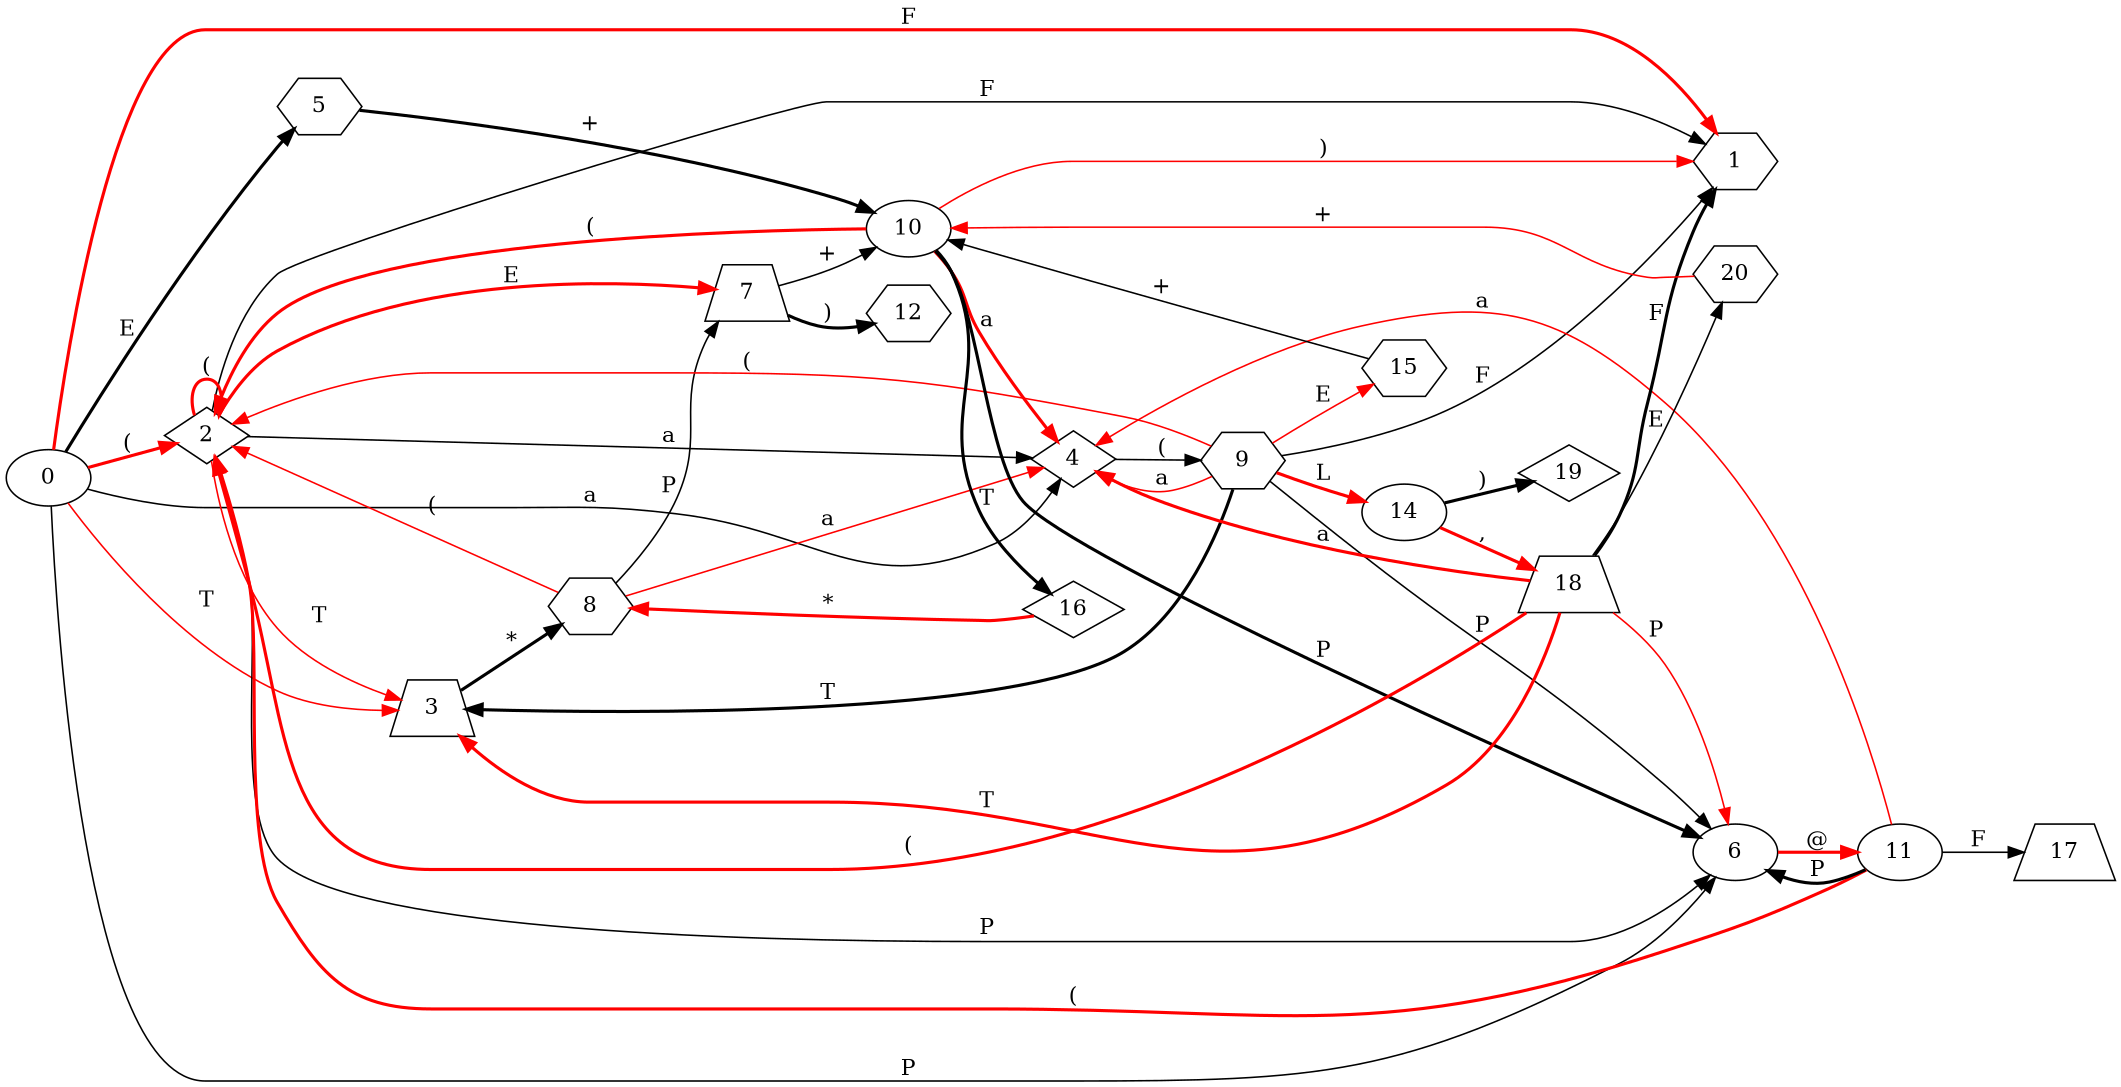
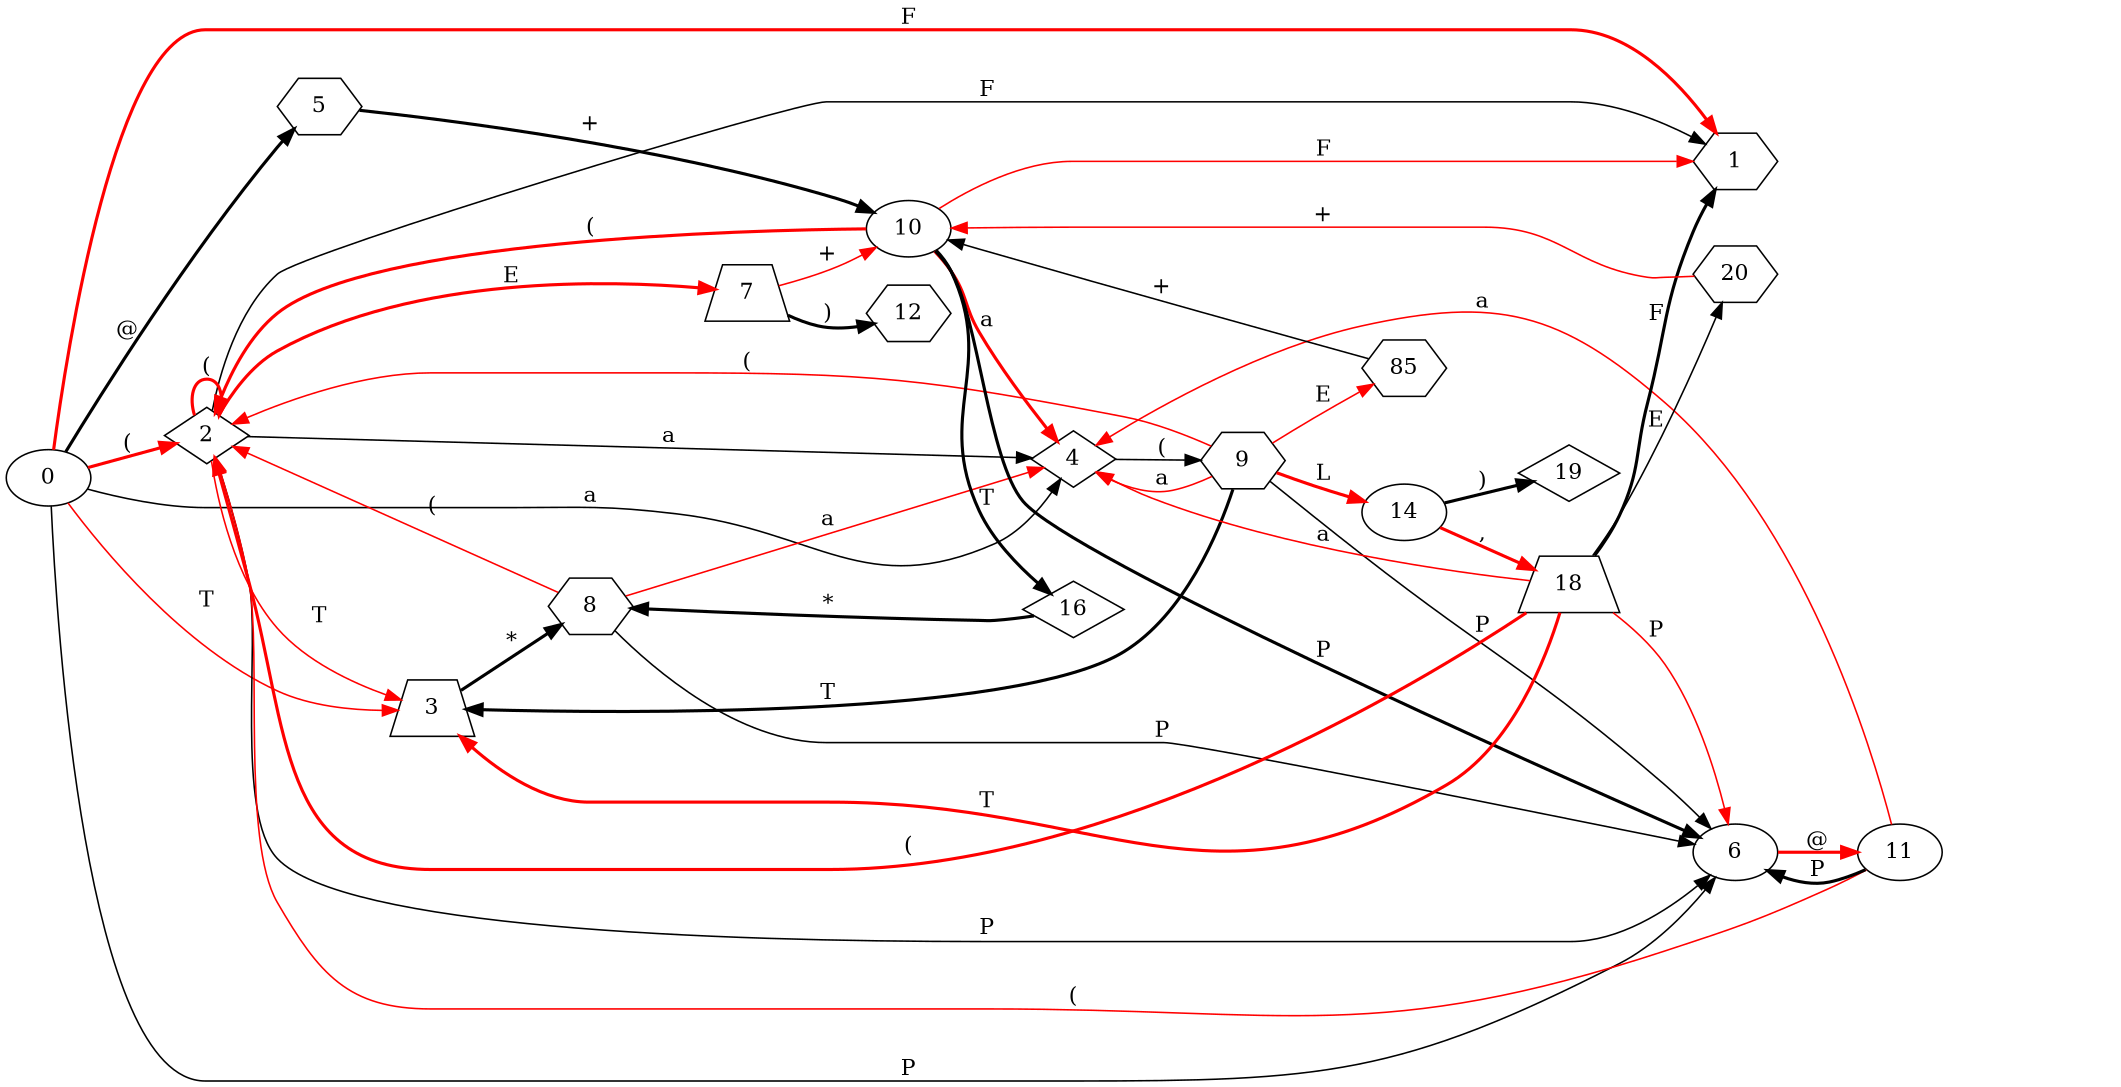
edge "10" -> "1": label ")" -> "F"
edge "7" -> "10": color black -> red
edge "0" -> "5": label "E" -> "@"
node "15": label "15" -> "85"
edge "9" -> "1": removed, label "F"
edge "8" -> "7": now "8" -> "6"
edge "18" -> "4": style bold -> solid
edge "16" -> "8": color red -> black
node "17": removed
edge "11" -> "2": style bold -> solid
